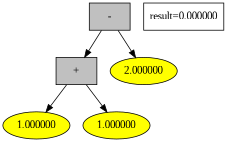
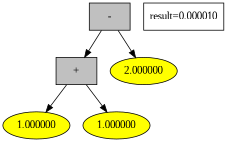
node "result=0.000000": label "result=0.000000" -> "result=0.000010"
